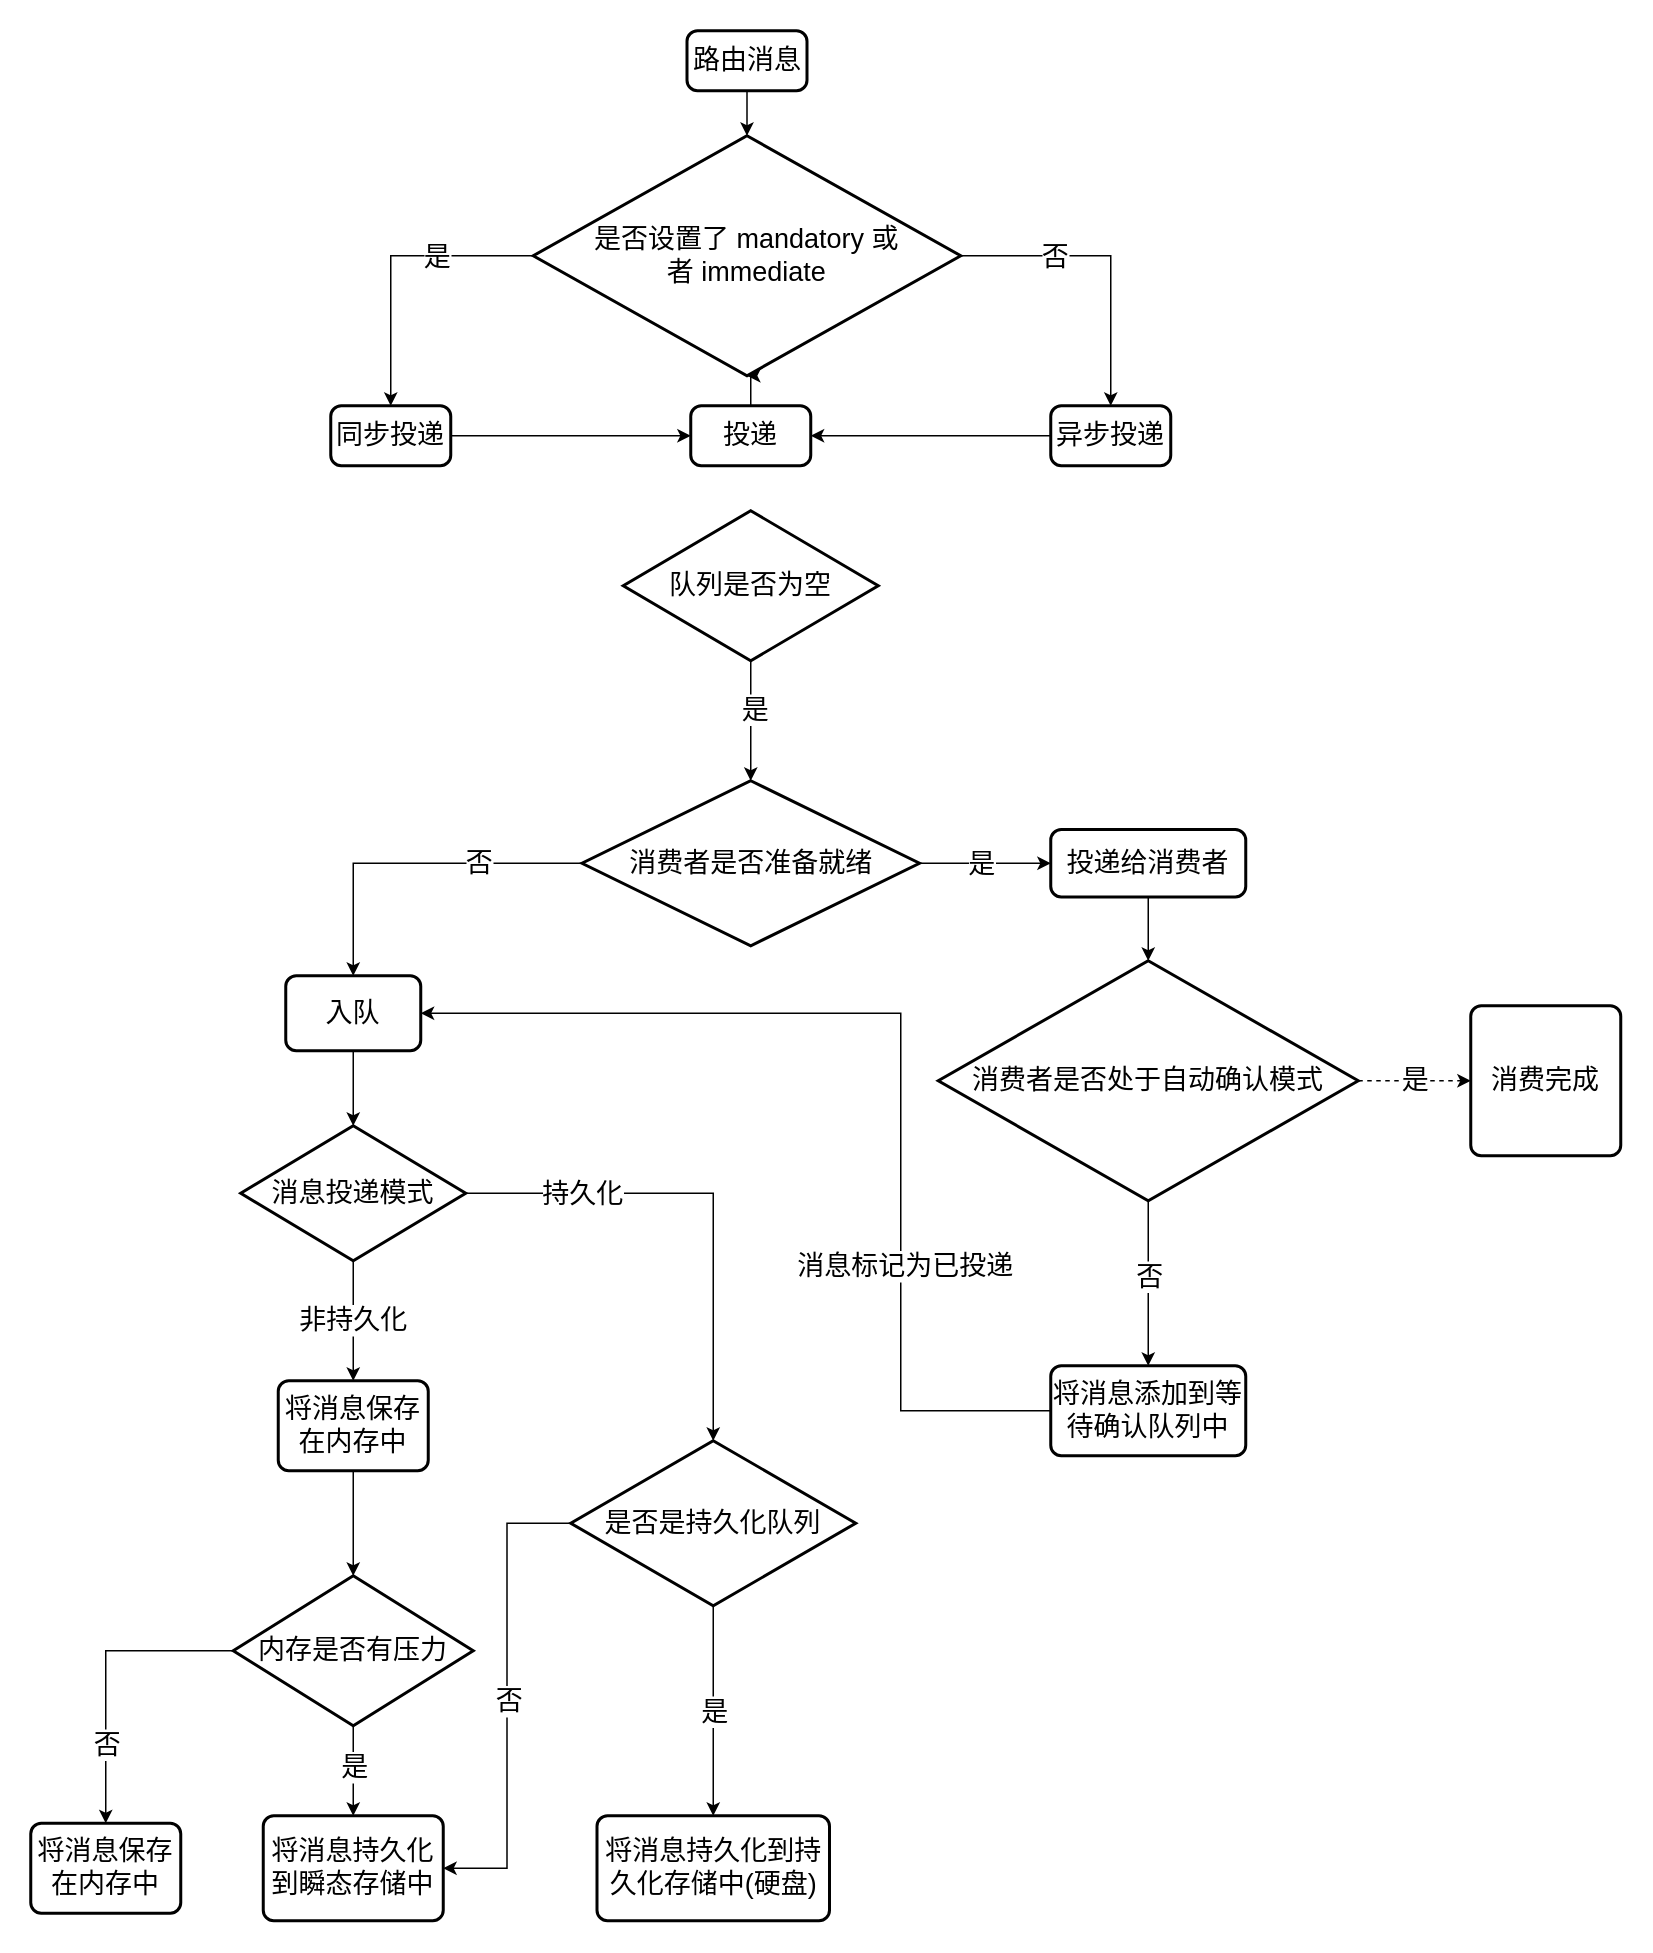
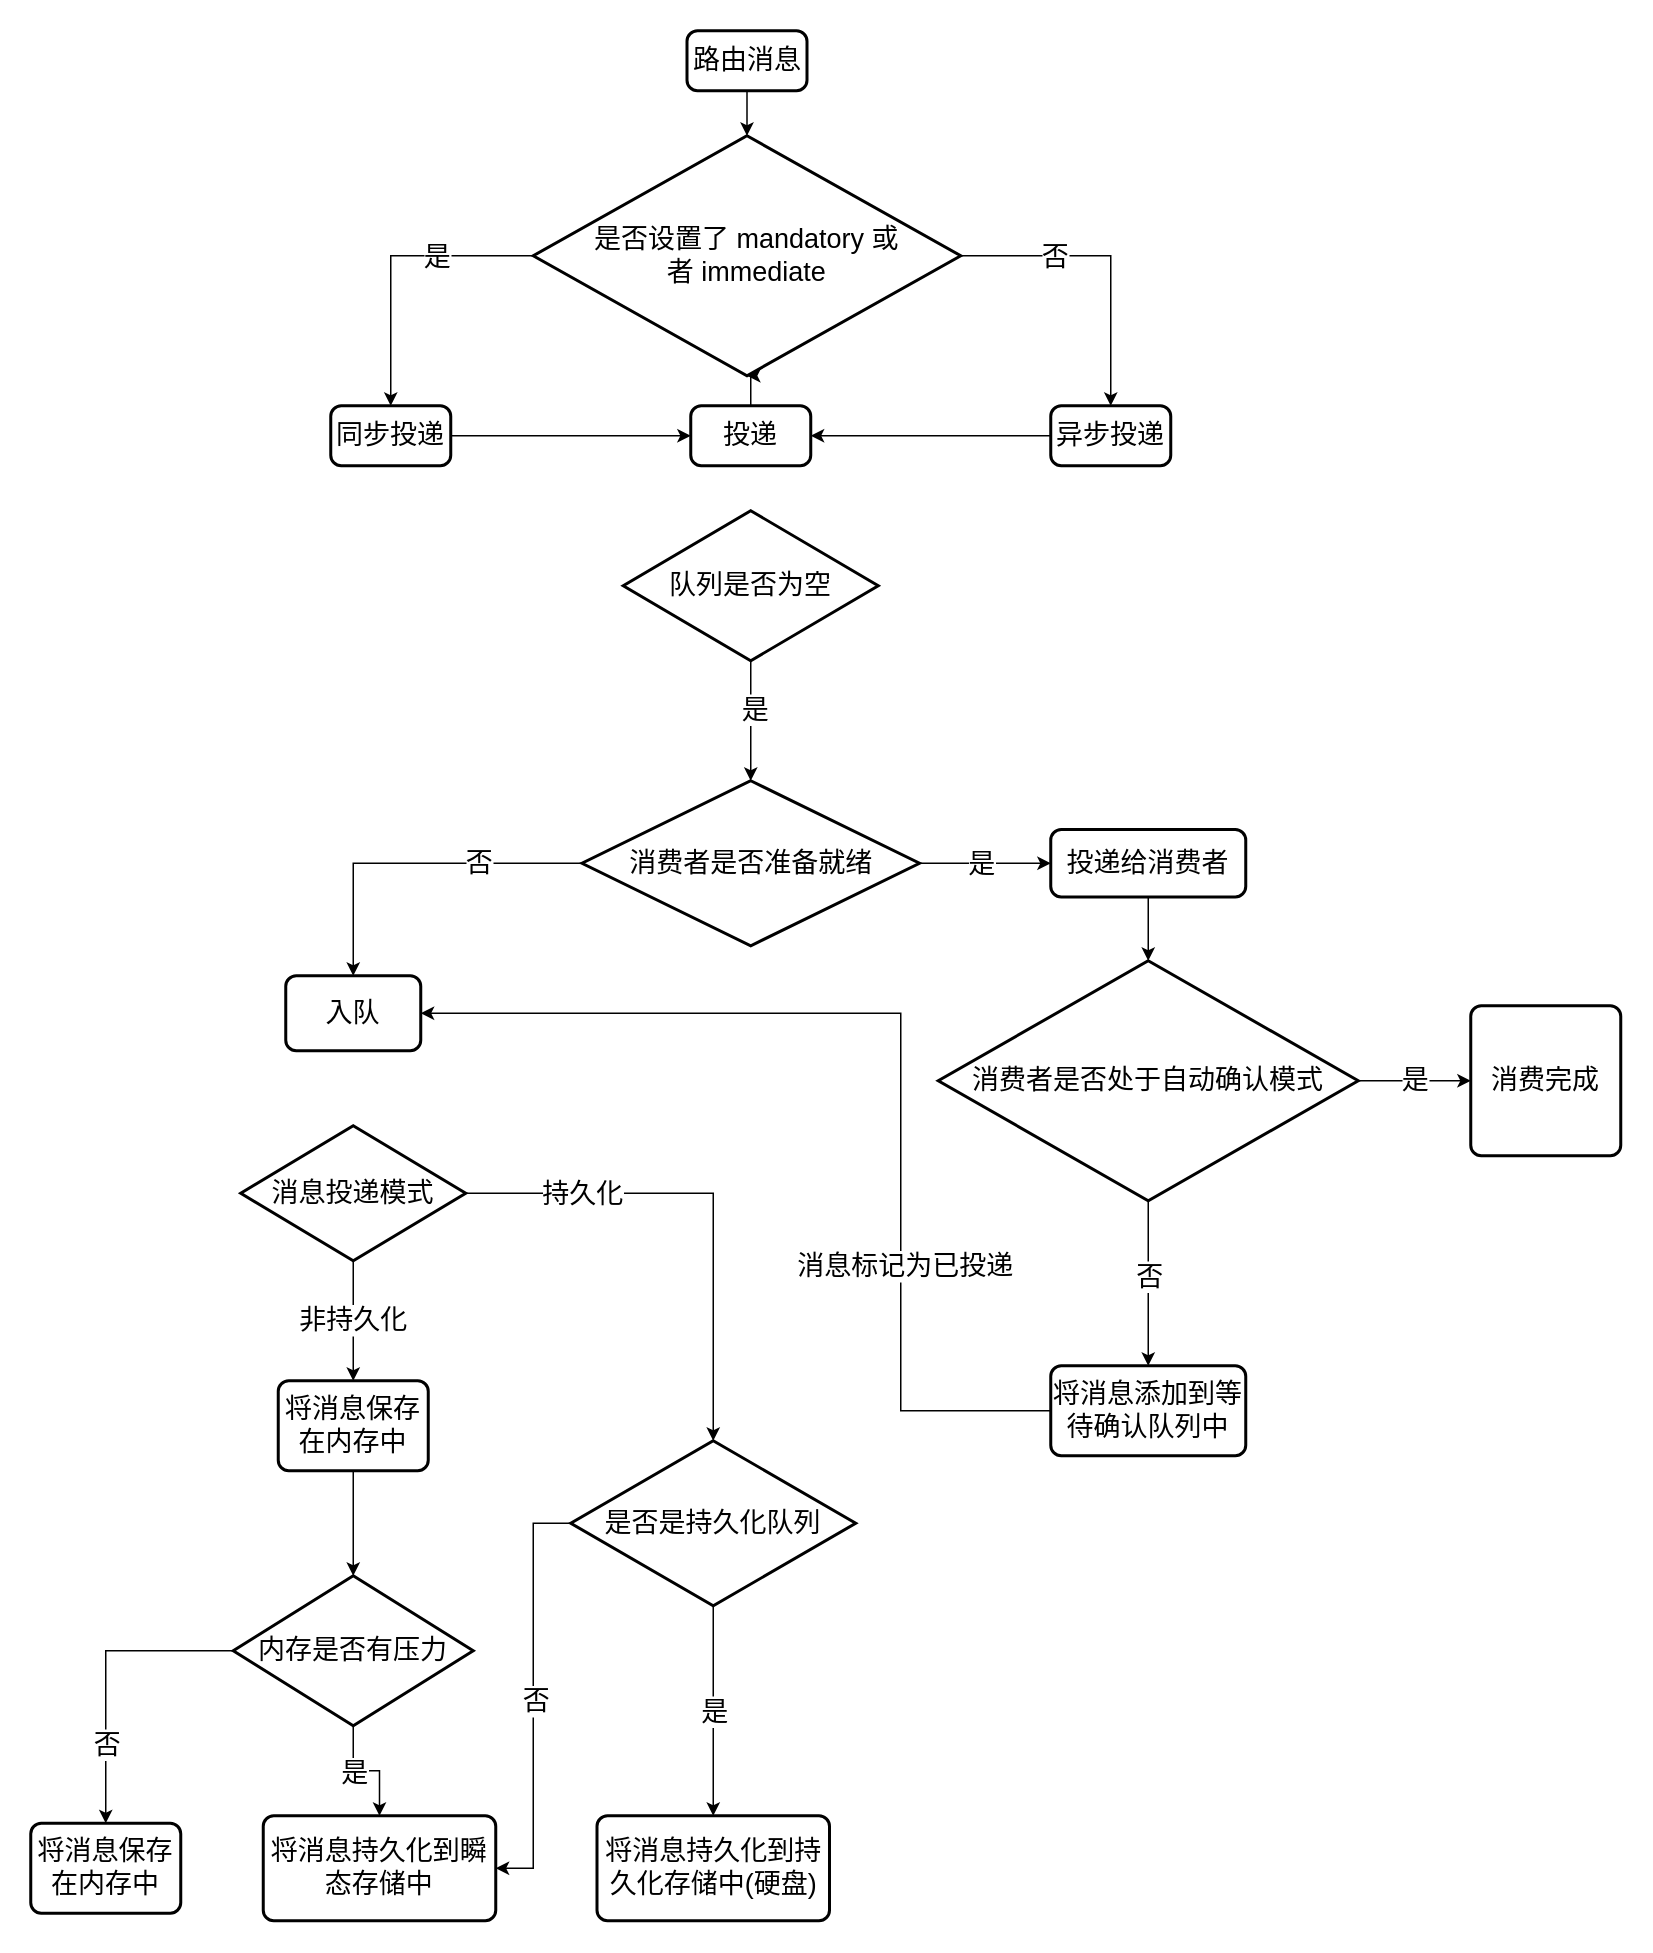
edge "消费者是否处于自动确认模式" -> "消费完成": style dashed -> solid
edge "入队" -> "消息投递模式": removed
node "将消息持久化到瞬态存储中": size 180x105 -> 233x105
